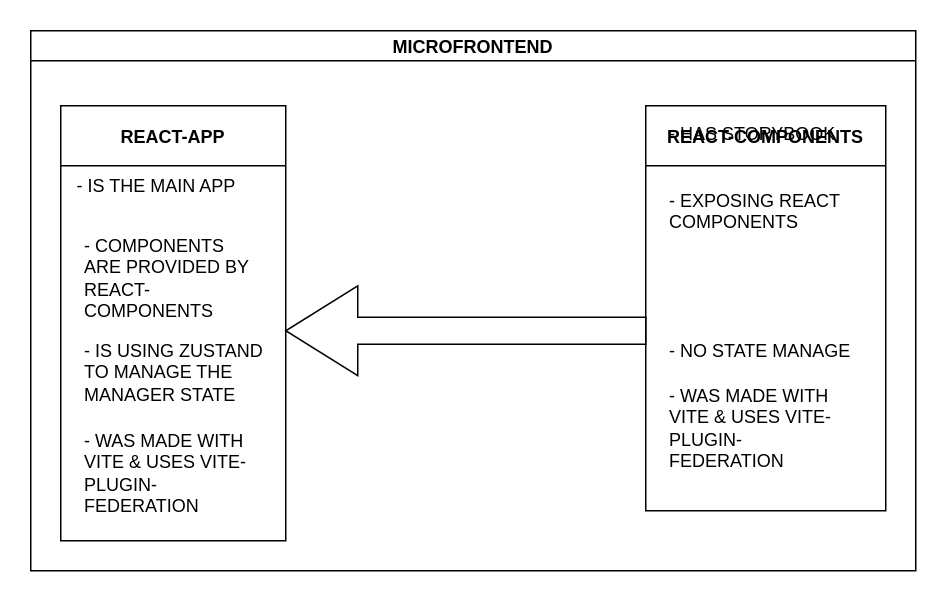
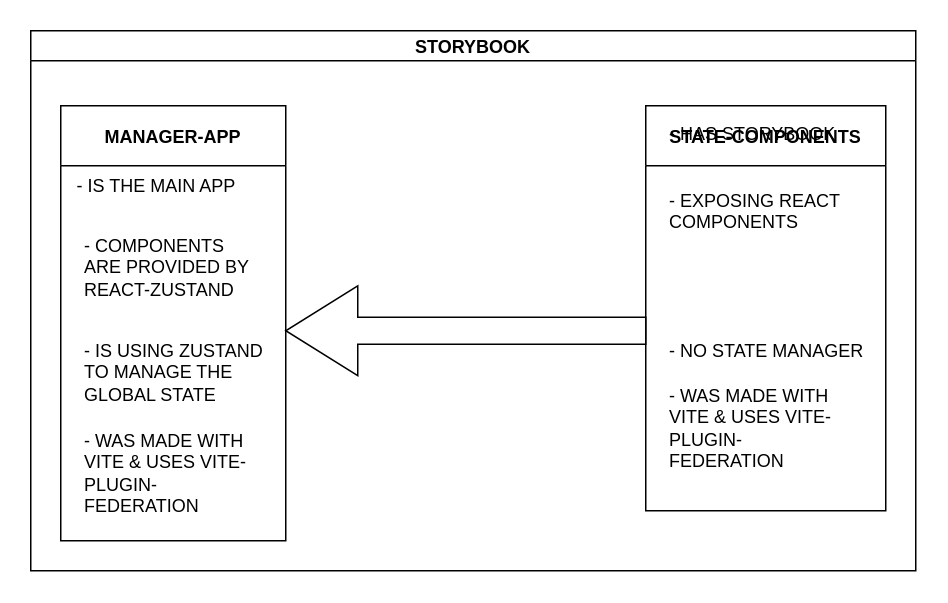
node "MICROFRONTEND": label "MICROFRONTEND" -> "STORYBOOK"
node "REACT-APP": label "REACT-APP" -> "MANAGER-APP"
node "REACT-COMPONENTS": label "REACT-COMPONENTS" -> "STATE-COMPONENTS"
node "- COMPONENTS ARE PROVIDED BY REACT-COMPONENTS": label "- COMPONENTS ARE PROVIDED BY REACT-COMPONENTS" -> "- COMPONENTS ARE PROVIDED BY REACT-ZUSTAND"
node "- NO STATE MANAGE": label "- NO STATE MANAGE" -> "- NO STATE MANAGER"
node "- IS USING ZUSTAND TO MANAGE THE MANAGER STATE": label "- IS USING ZUSTAND TO MANAGE THE MANAGER STATE" -> "- IS USING ZUSTAND TO MANAGE THE GLOBAL STATE"
